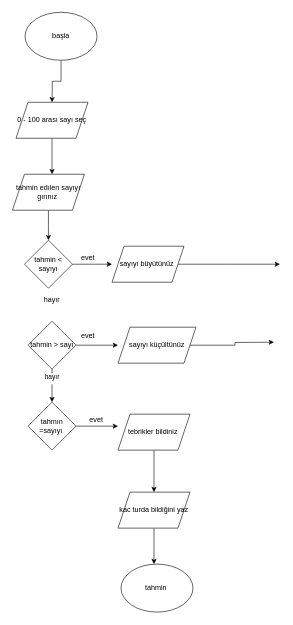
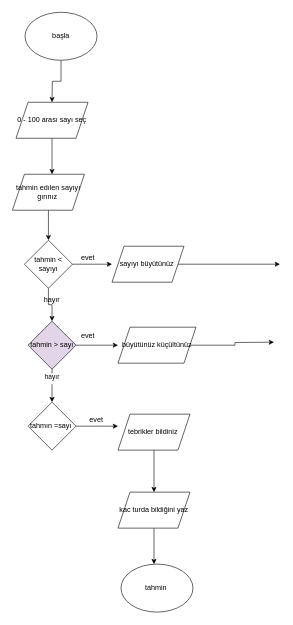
edge "tahmin < sayıyı" -> "tahmin > sayı": added
node "tahmin > sayı": fillcolor #ffffff -> #e1d5e7
node "sayıyı küçültünüz": label "sayıyı küçültünüz" -> "büyütünüz küçültünüz"
node "tahmın =sayıyı": label "tahmın =sayıyı" -> "tahmın =sayı"
